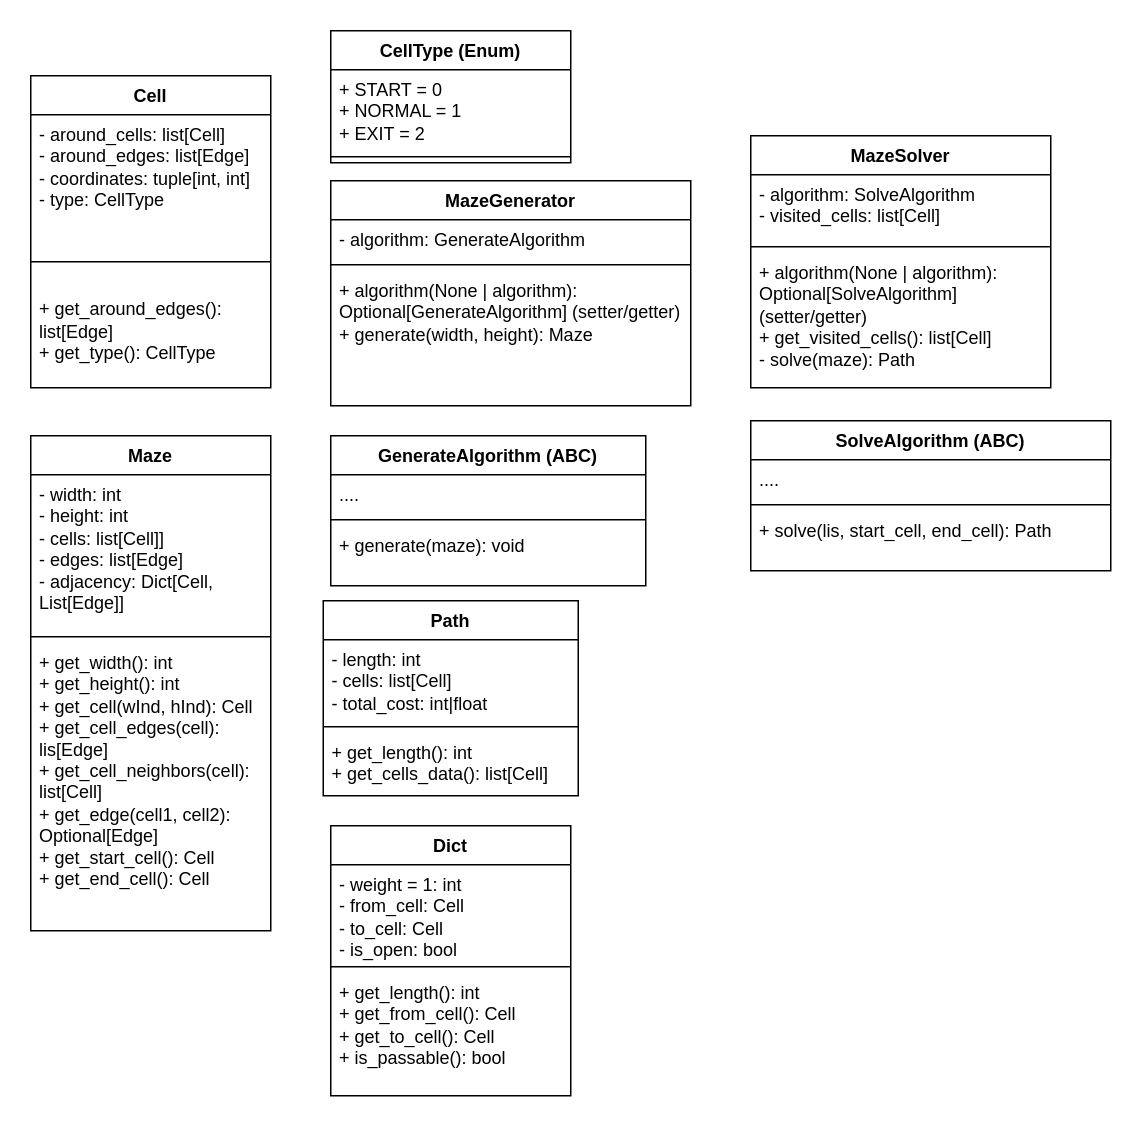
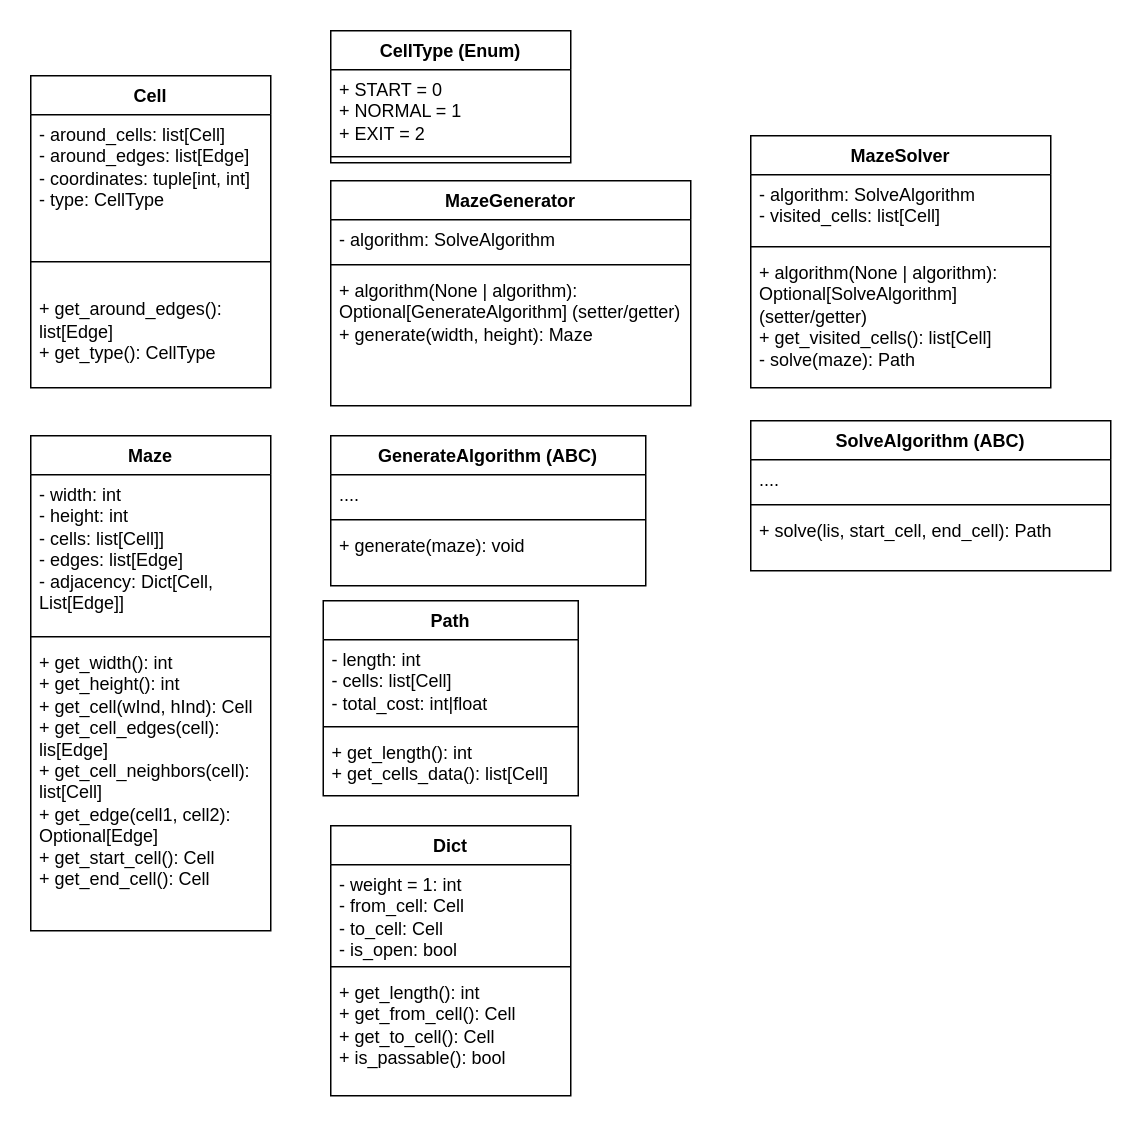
node "- algorithm: GenerateAlgorithm": label "- algorithm: GenerateAlgorithm" -> "- algorithm: SolveAlgorithm"
